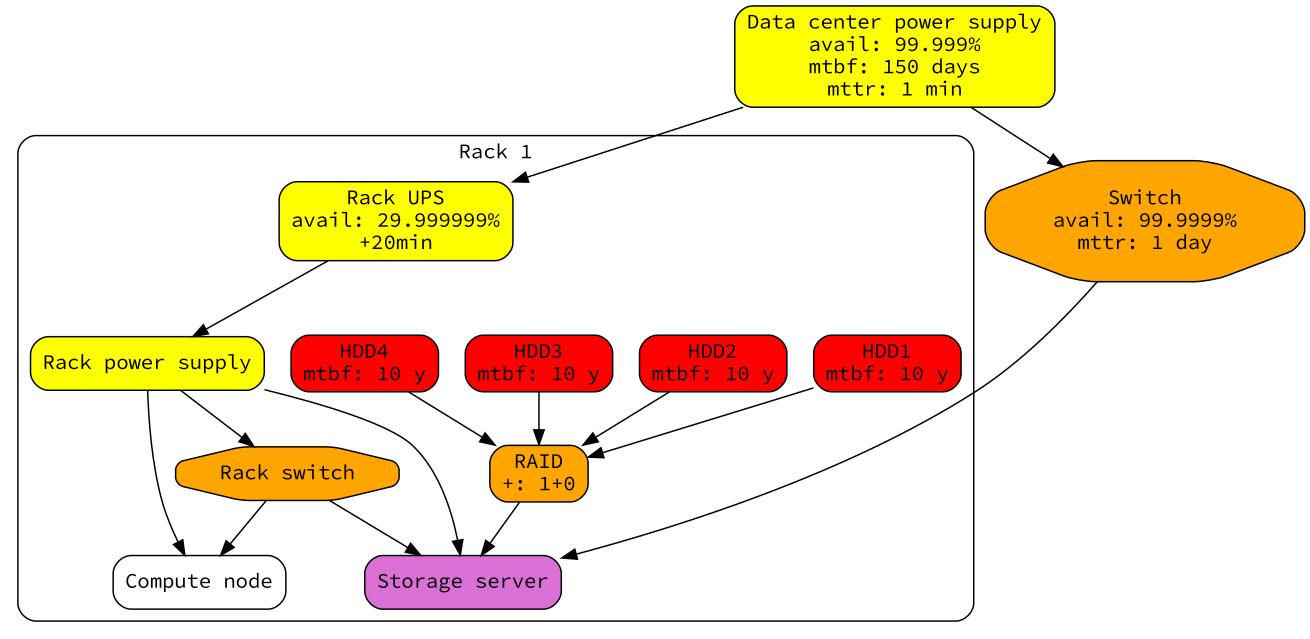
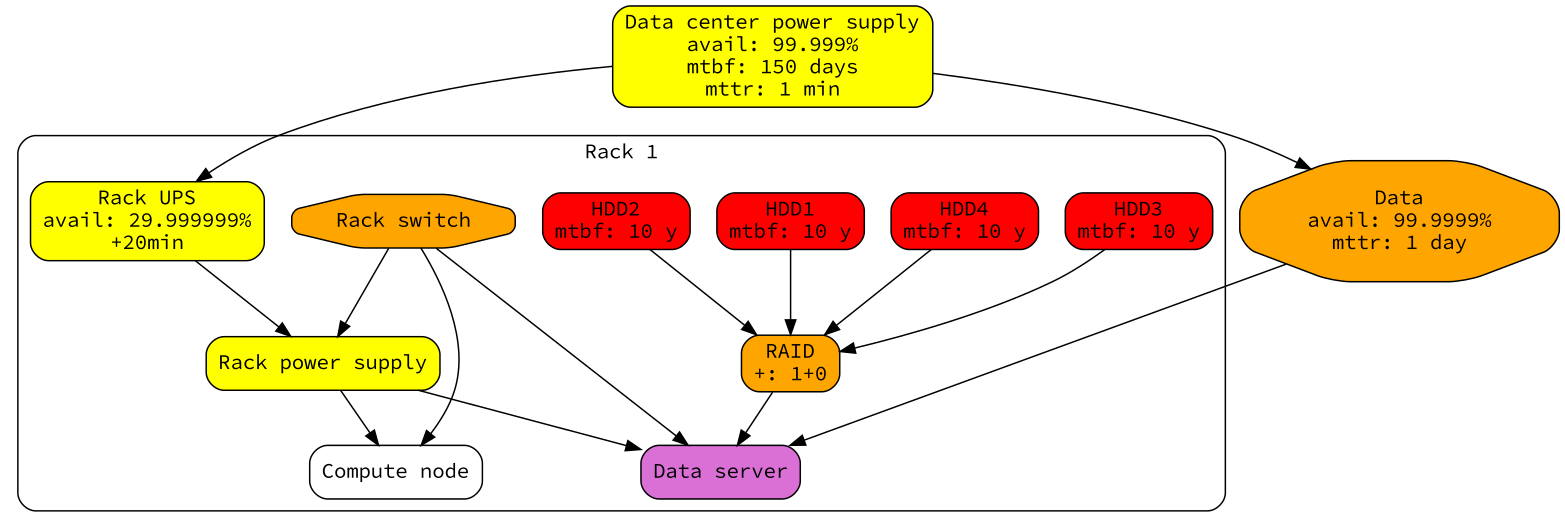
node "Switch avail: 99.9999% mttr: 1 day": label "Switch avail: 99.9999% mttr: 1 day" -> "Data avail: 99.9999% mttr: 1 day"
edge "Rack power supply" -> "Rack switch": reversed
node "Storage server": label "Storage server" -> "Data server"
